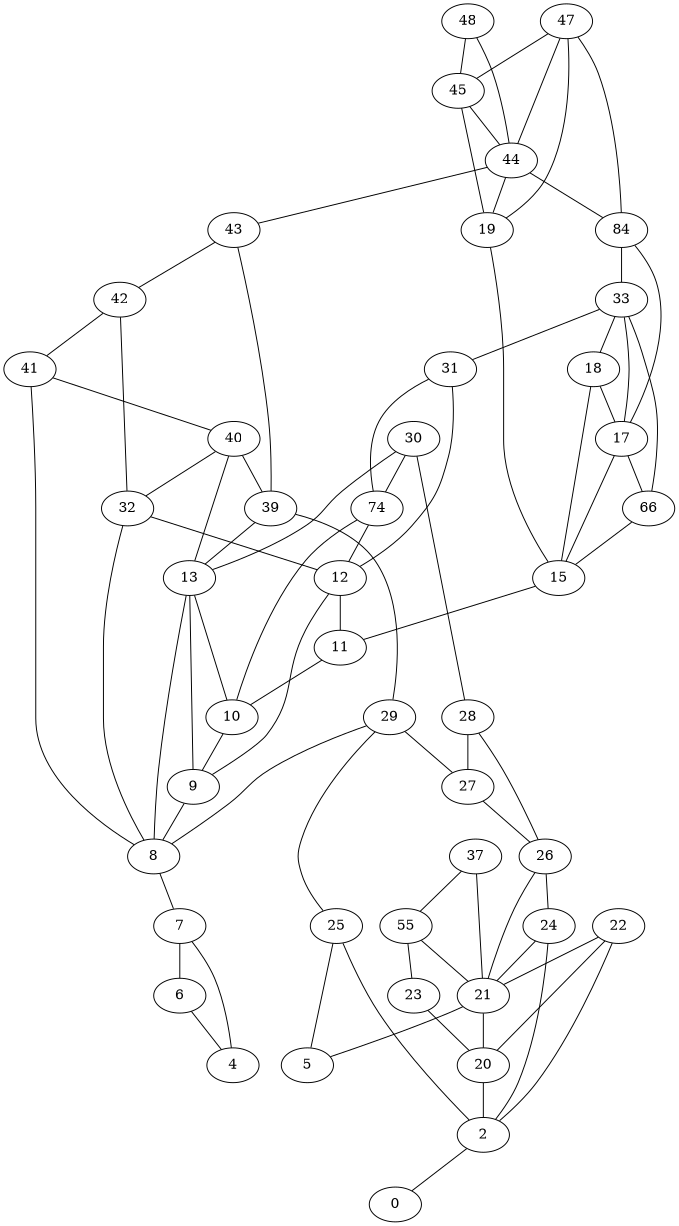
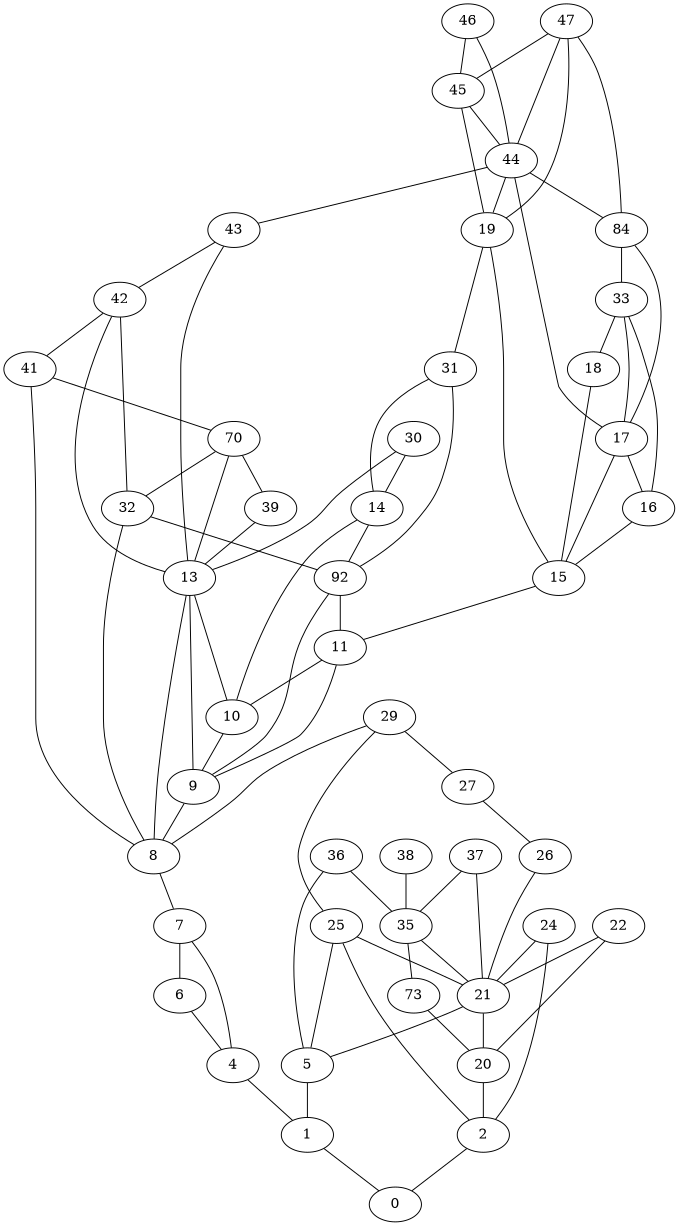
node "48": label "48" -> "46"
edge "33" -- "31": now "19" -- "31"
edge "43" -- "39": now "43" -- "13"
edge "18" -- "17": now "44" -- "17"
node "40": label "40" -> "70"
edge "42" -- "13": added
node "74": label "74" -> "14"
node "66": label "66" -> "16"
node "12": label "12" -> "92"
edge "39" -- "29": removed
node "28": removed
edge "11" -- "9": added
node "36": added
node "38": added
edge "26" -- "24": removed
node "55": label "55" -> "35"
edge "25" -- "21": added
node "23": label "23" -> "73"
edge "22" -- "2": removed
node "1": added
